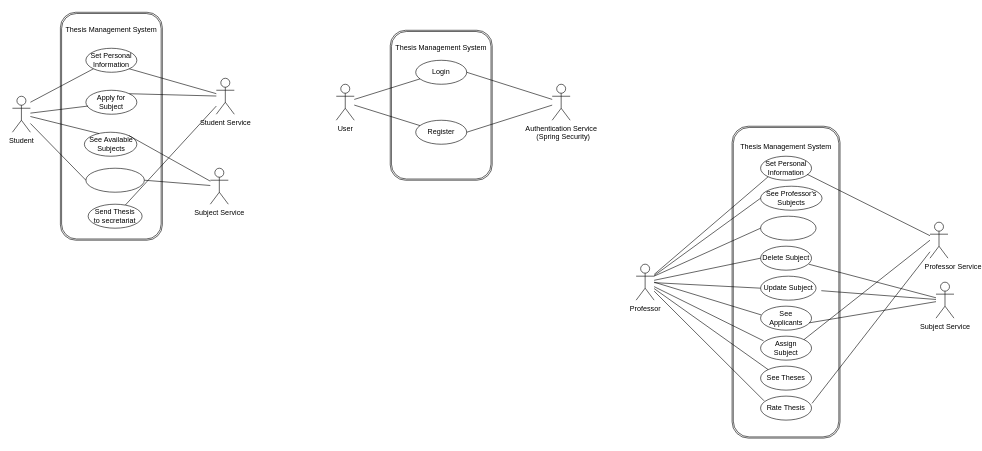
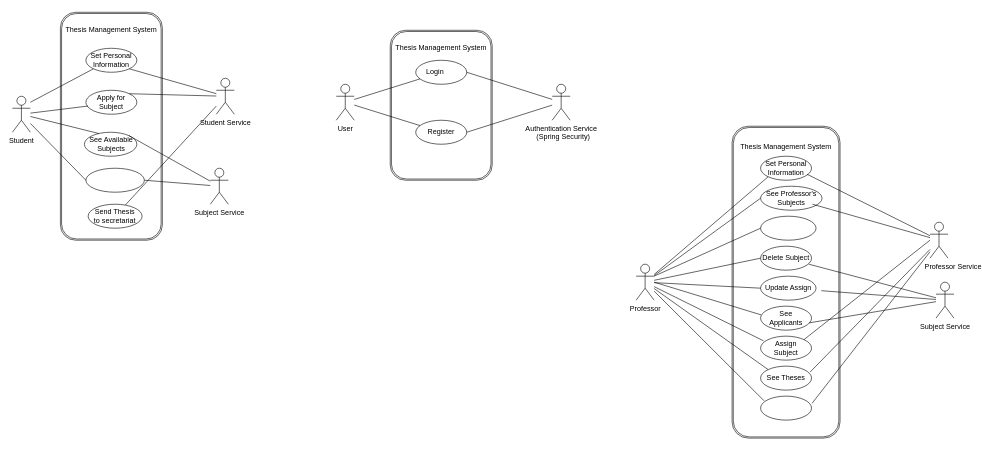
node "Login": moved (441, 72) -> (435, 72)
edge "See Professor's Subjects" -- "Professor Service": added
node "Update Subject": label "Update Subject" -> "Update Assign"
edge "Professor Service" -- "See Theses": added
node "Rate Thesis": removed
